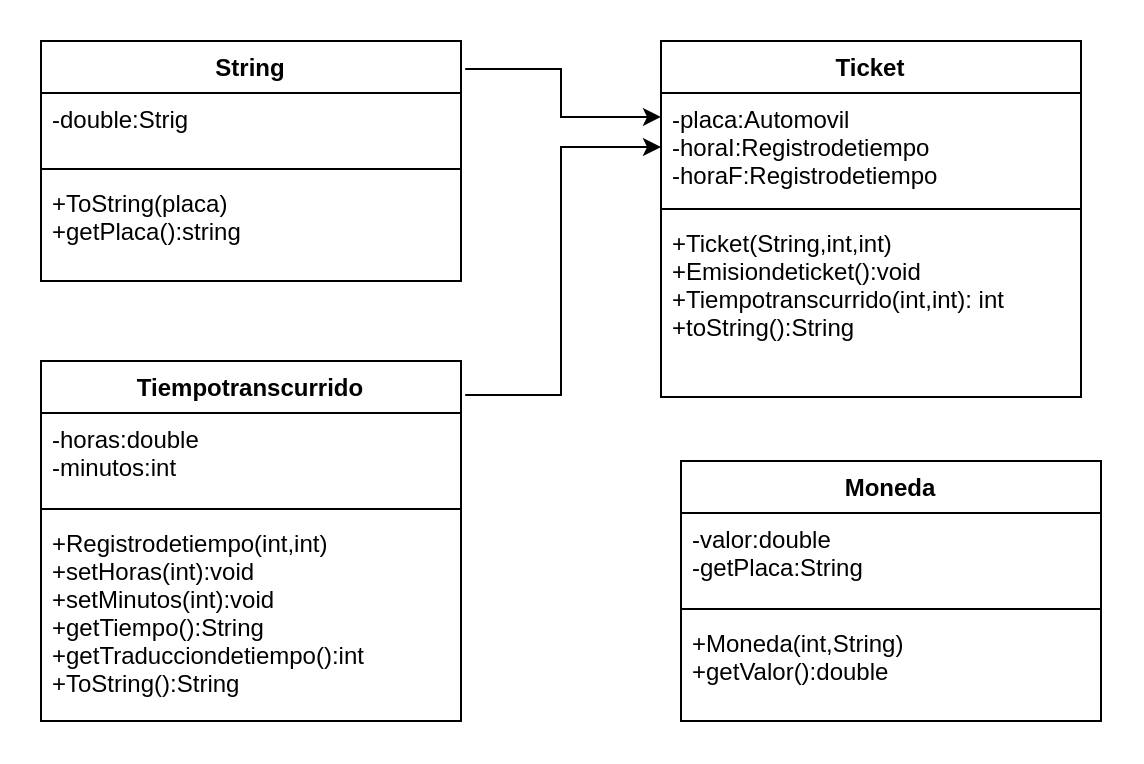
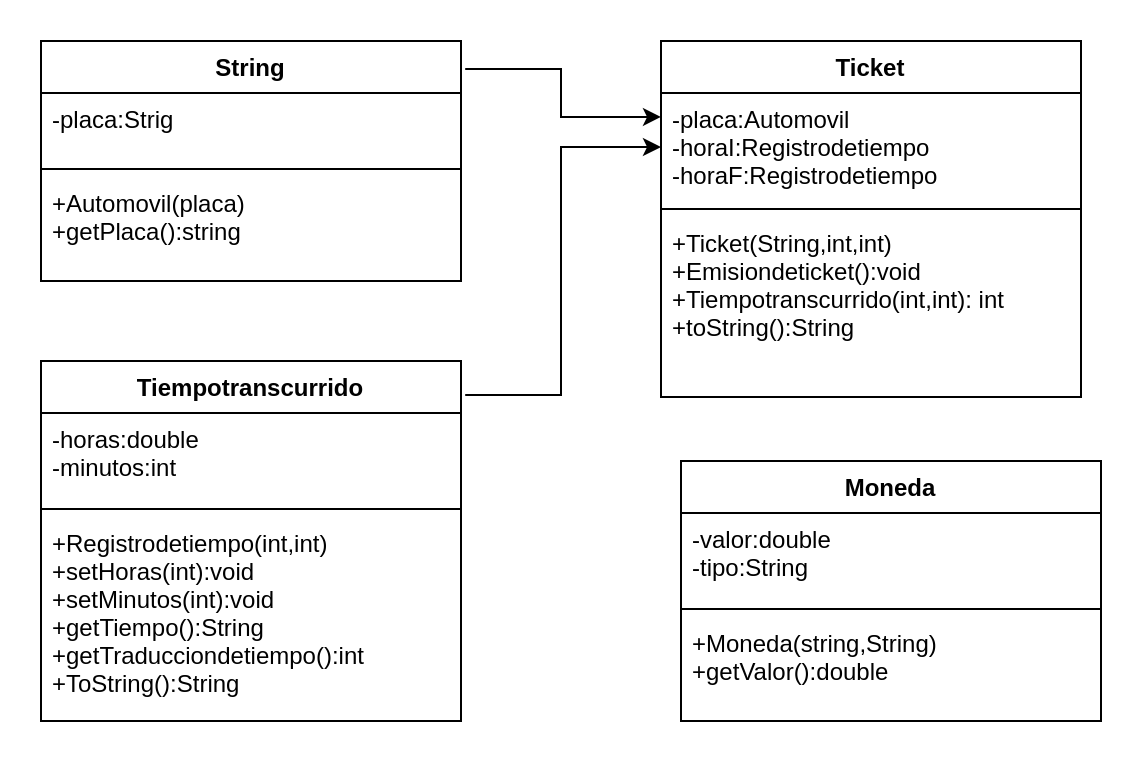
node "-double:Strig": label "-double:Strig" -> "-placa:Strig"
node "+ToString(placa) +getPlaca():string": label "+ToString(placa) +getPlaca():string" -> "+Automovil(placa) +getPlaca():string"
node "-valor:double -getPlaca:String": label "-valor:double -getPlaca:String" -> "-valor:double -tipo:String"
node "+Moneda(int,String) +getValor():double": label "+Moneda(int,String) +getValor():double" -> "+Moneda(string,String) +getValor():double"
